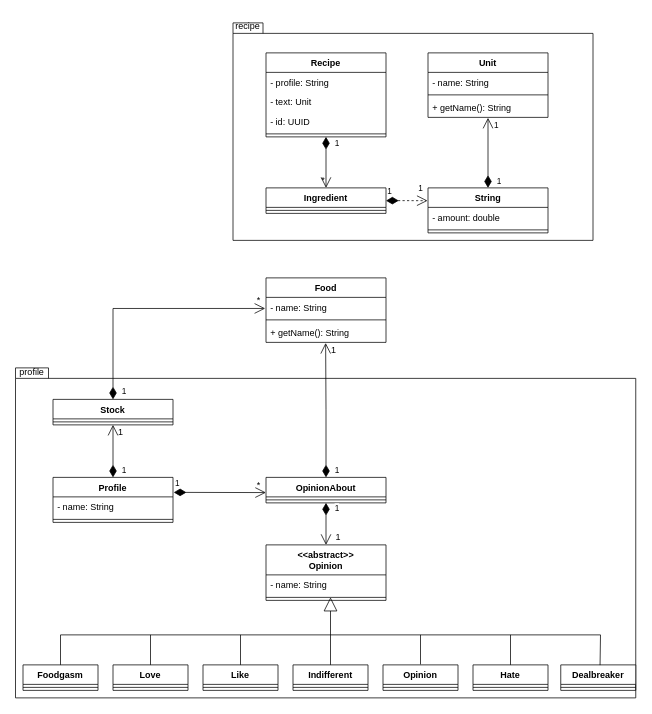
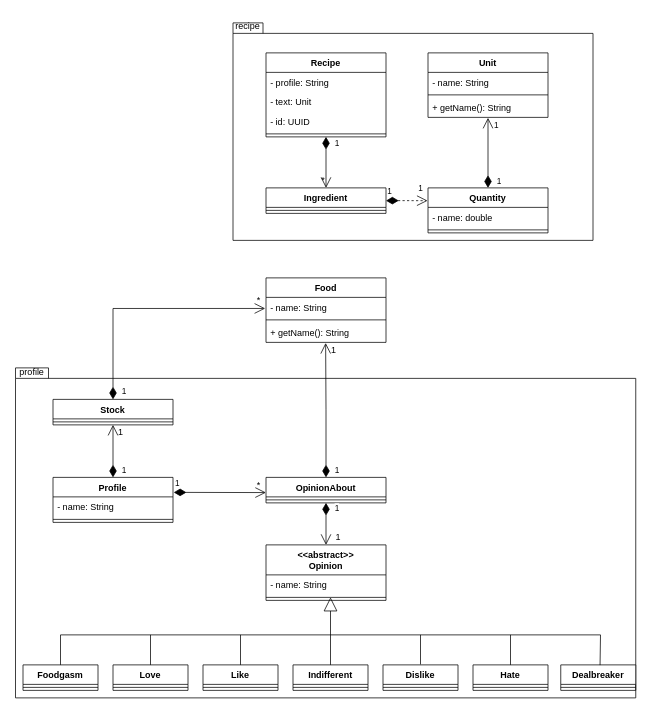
node "String": label "String" -> "Quantity"
node "- amount: double": label "- amount: double" -> "- name: double"
node "Opinion": label "Opinion" -> "Dislike"
